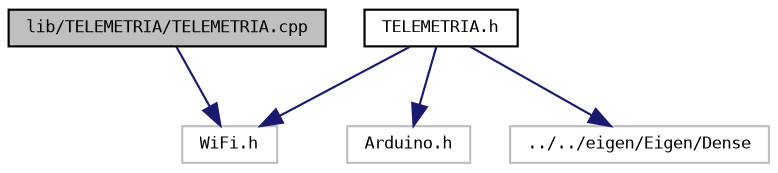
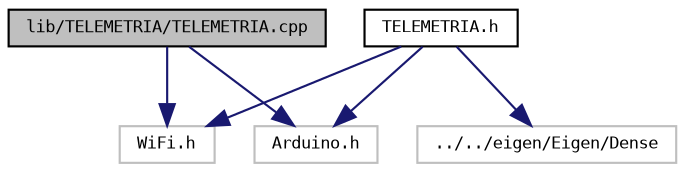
edge "lib/TELEMETRIA/TELEMETRIA.cpp" -> "Arduino.h": added
